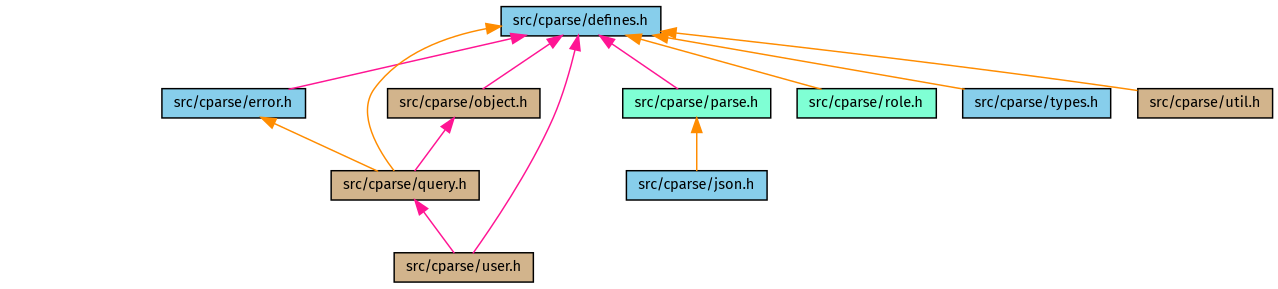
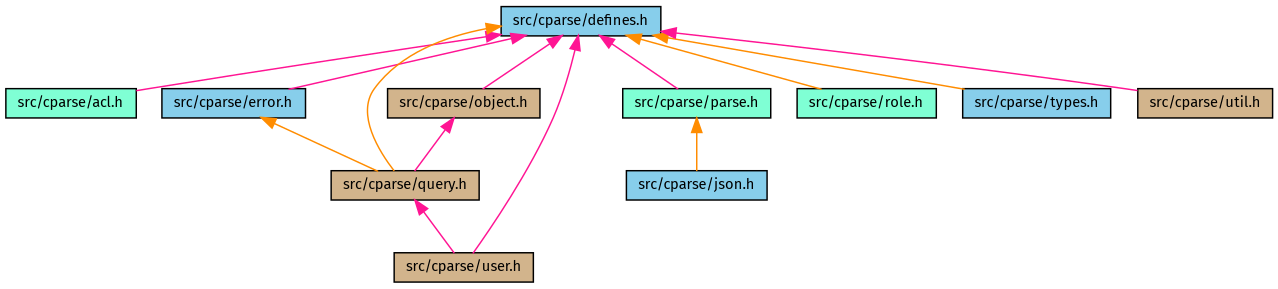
edge "src/cparse/util.h" -> "src/cparse/defines.h": color darkorange -> deeppink
node "src/cparse/acl.h": added
